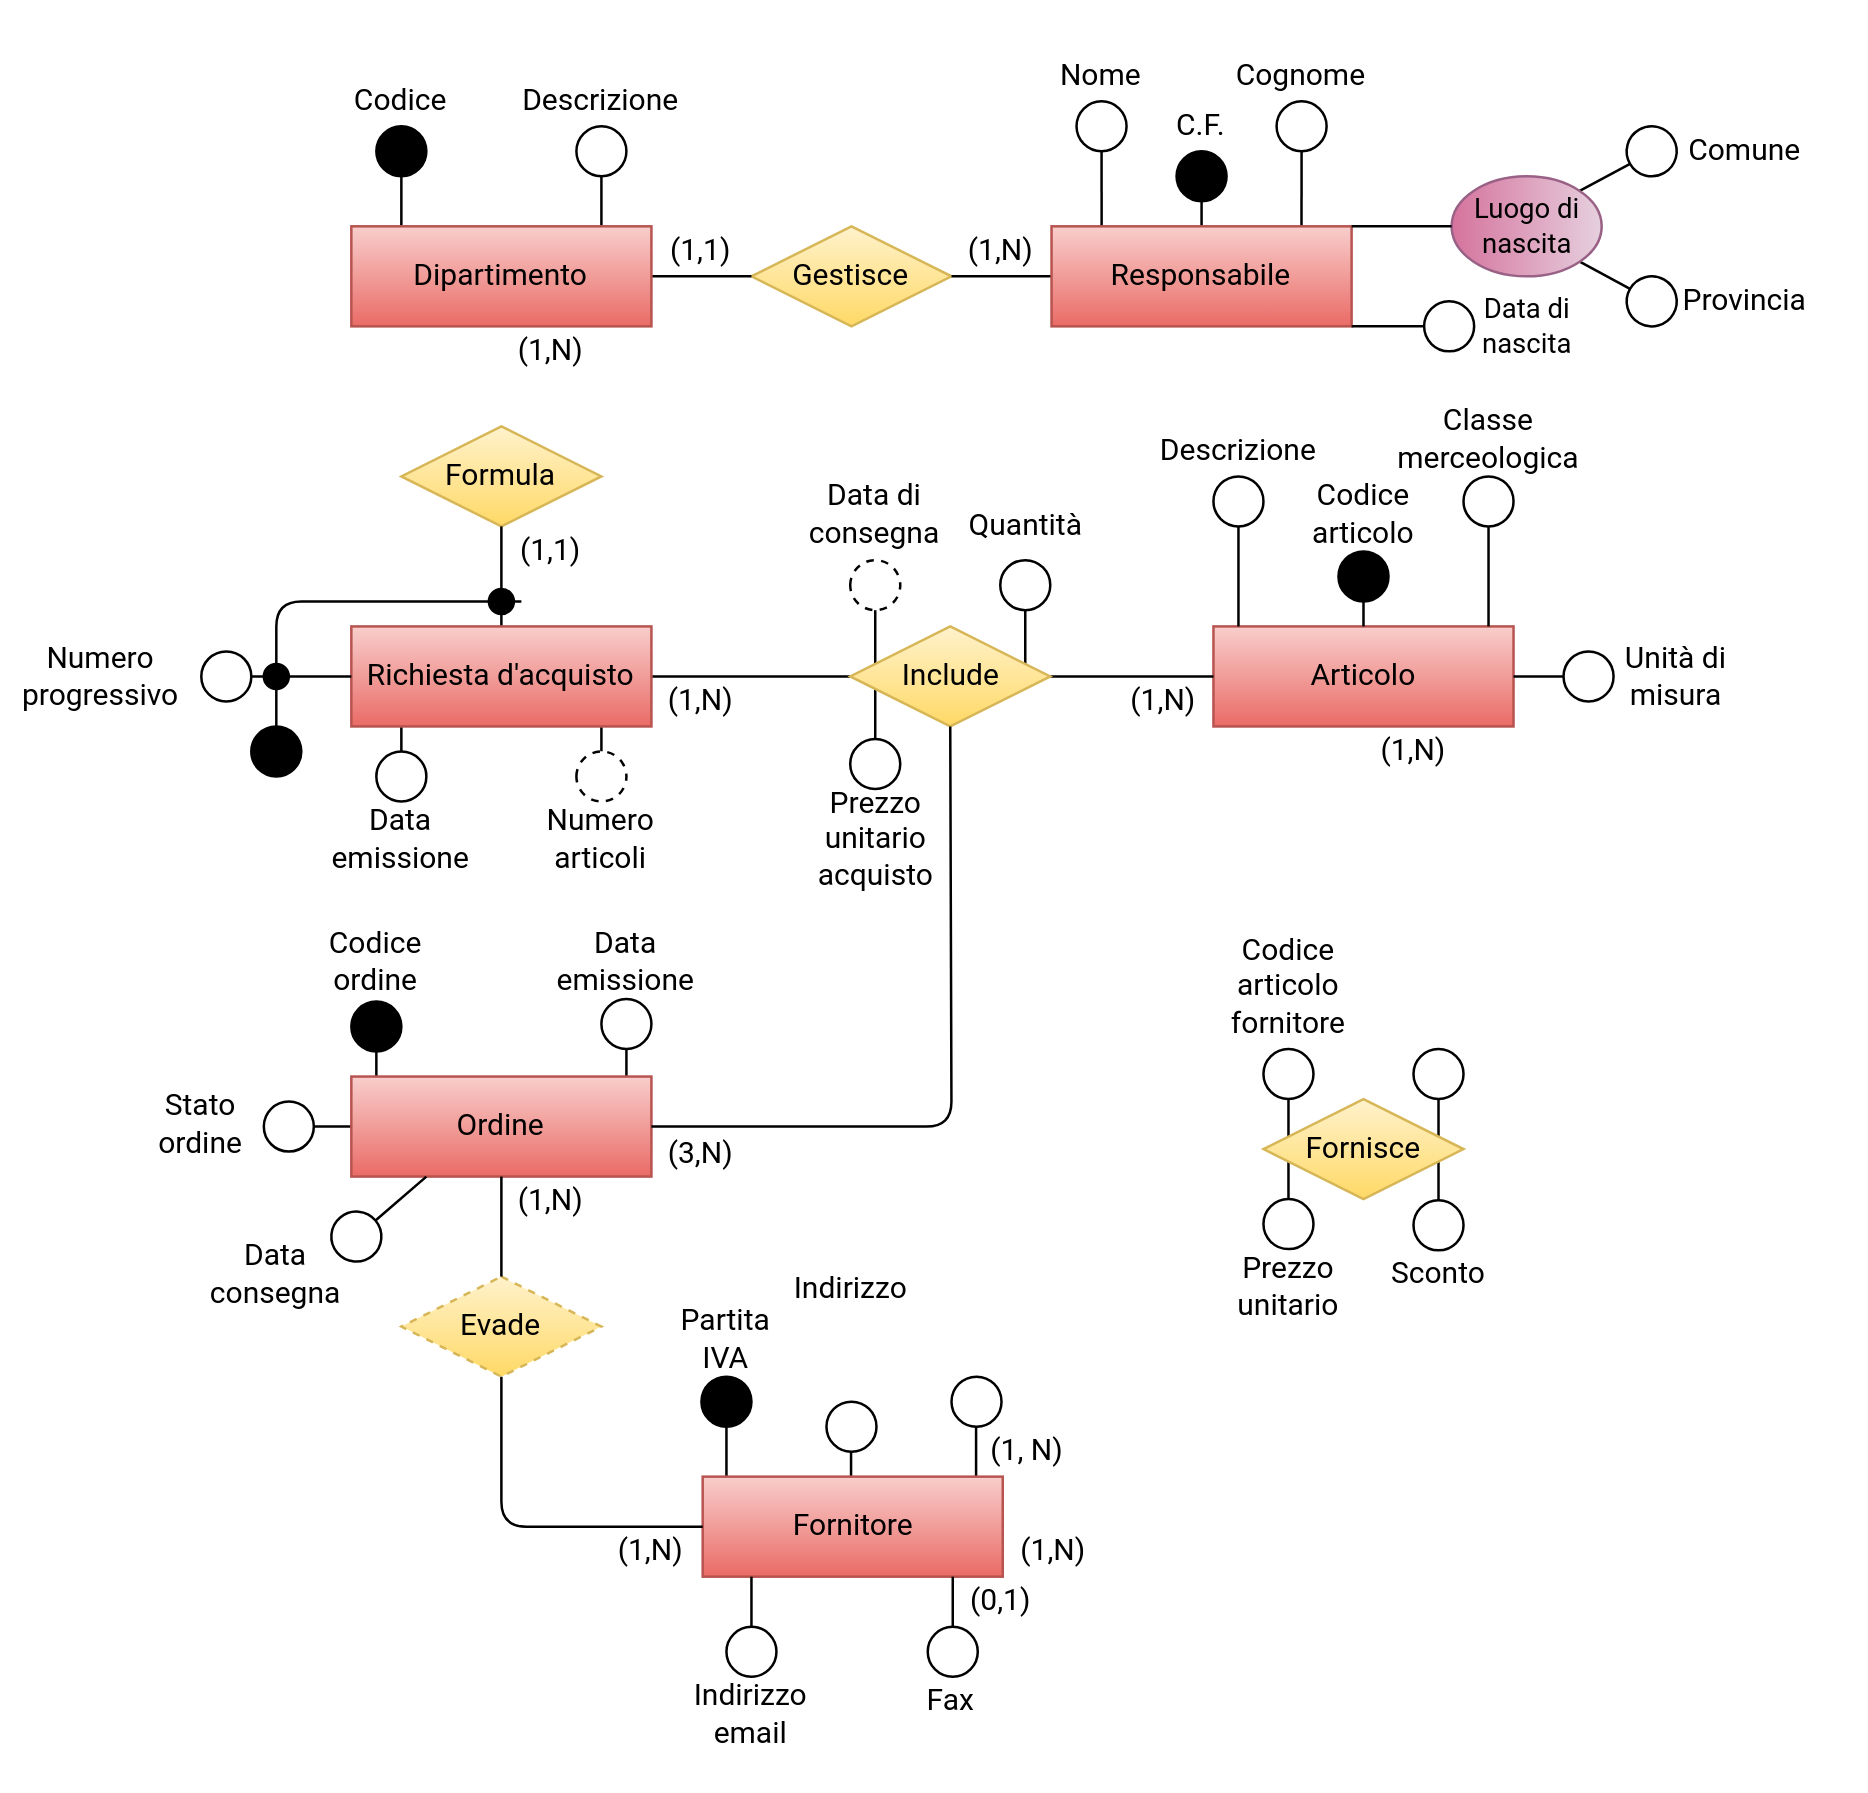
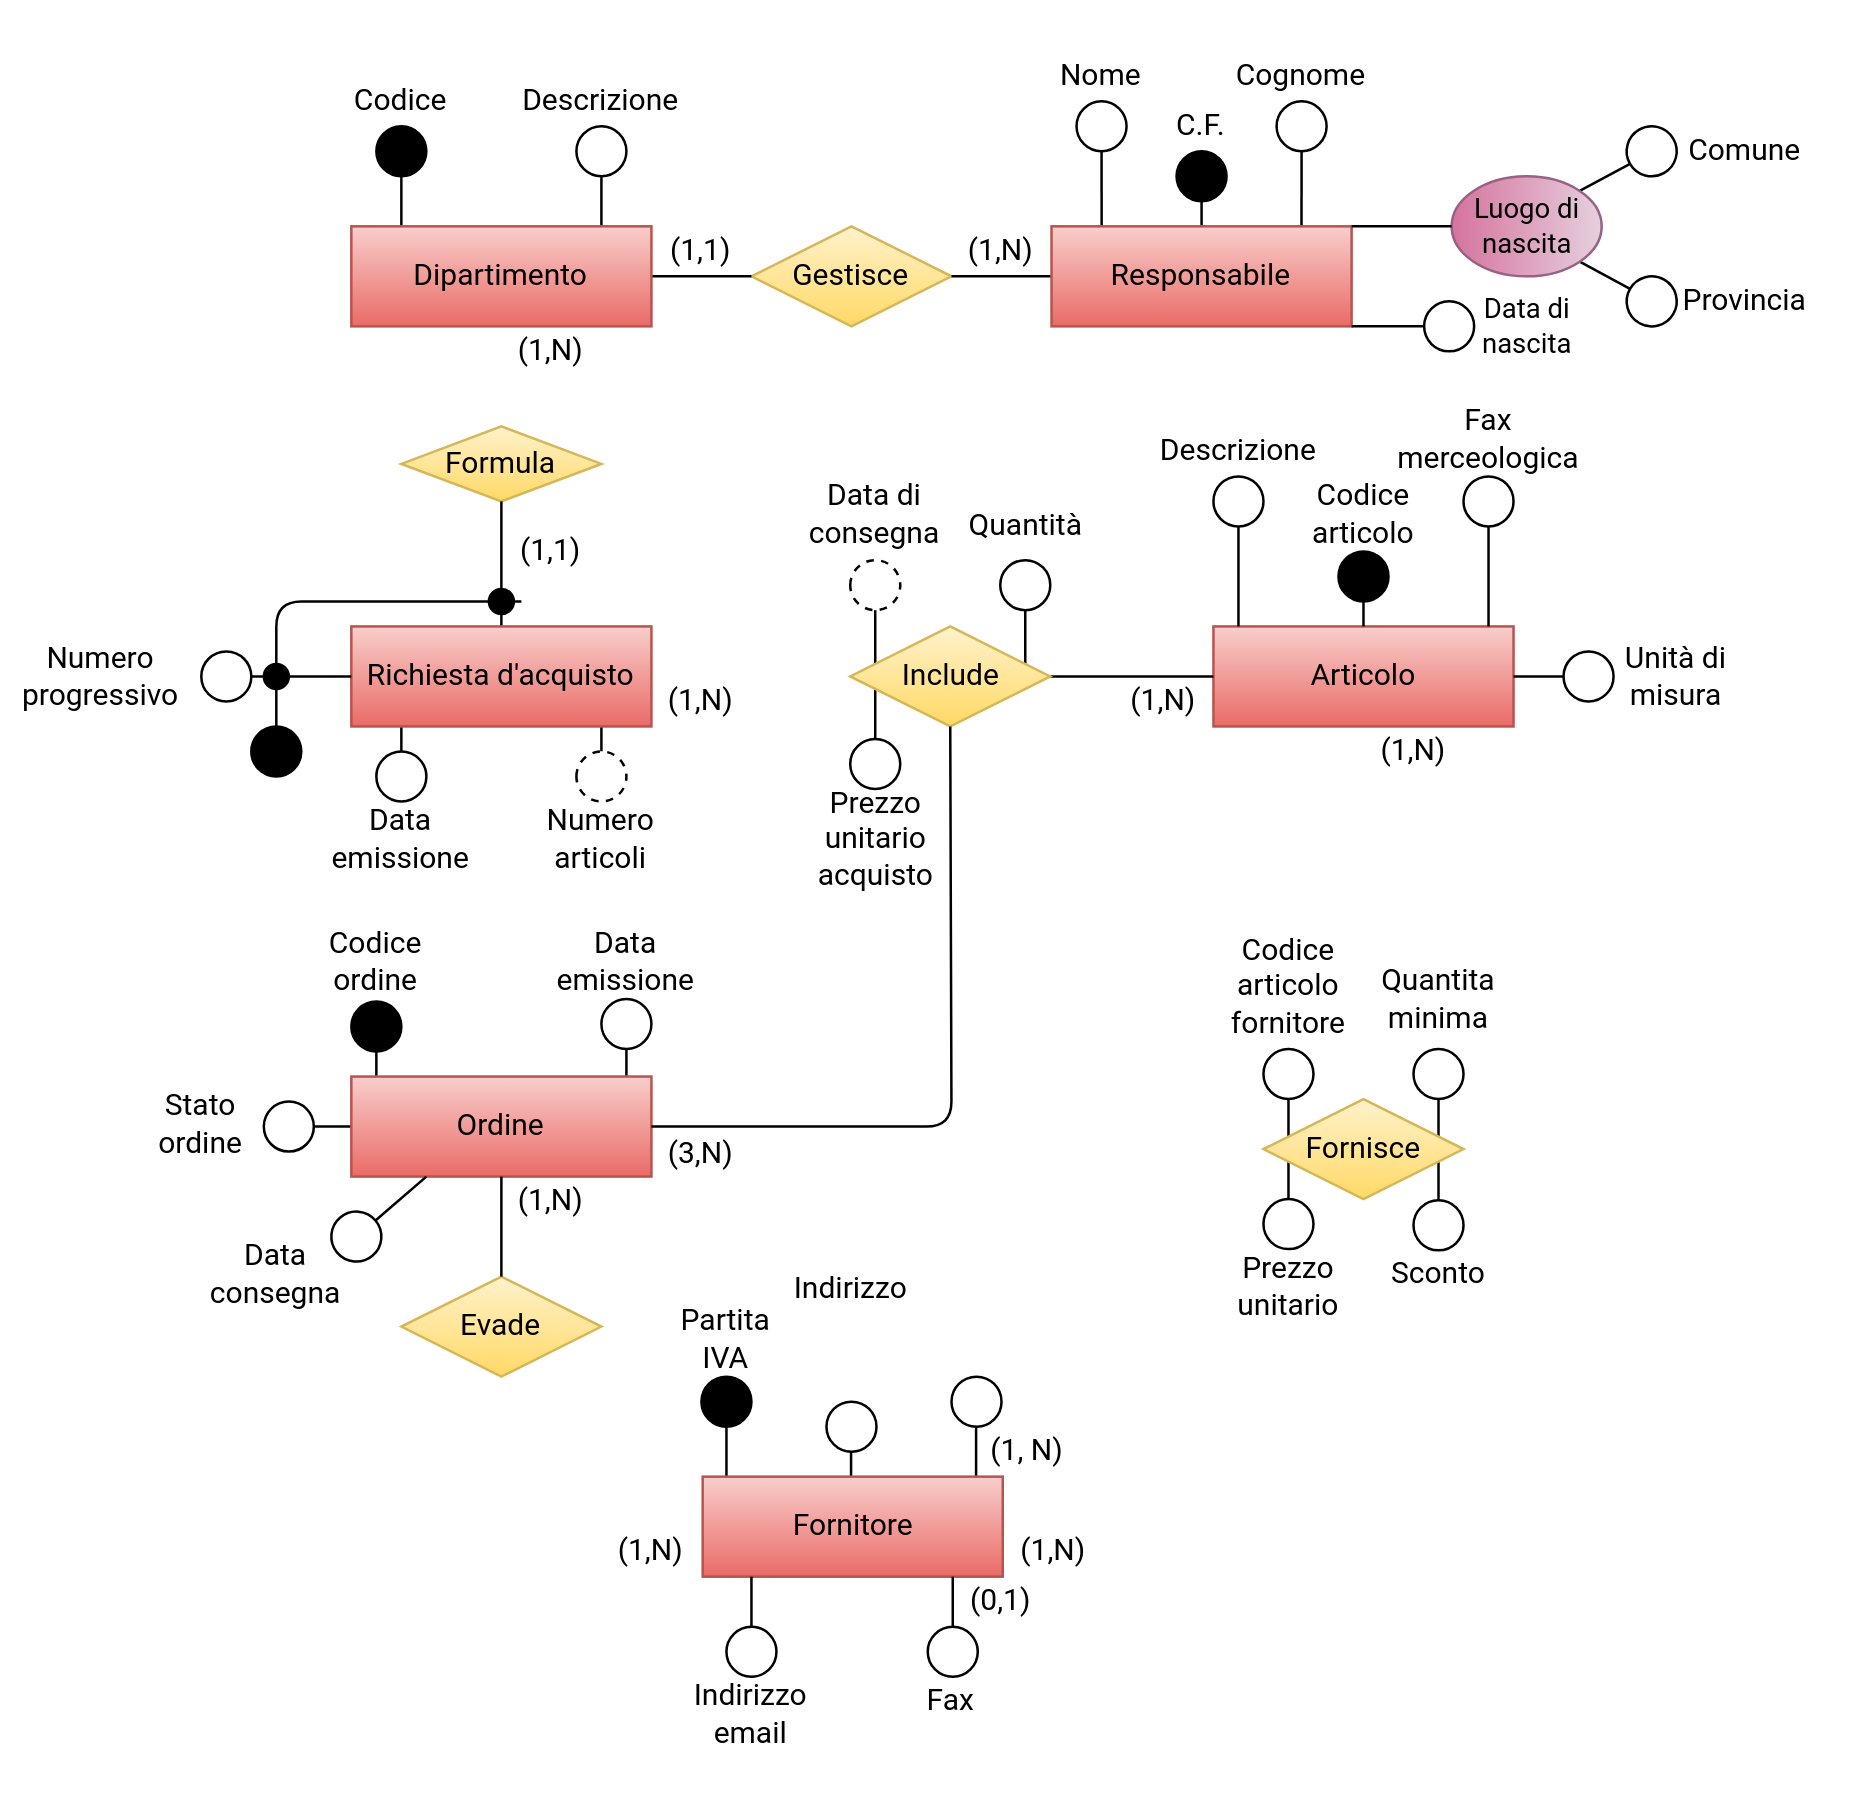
node "Classe merceologica": label "Classe merceologica" -> "Fax merceologica"
node "Formula": size 200x100 -> 200x75
edge "Richiesta d'acquisto" -- "Include": removed
node "Quantita minima": added
node "Evade": style dashed -> solid
edge "Evade" -- "Fornitore": removed
